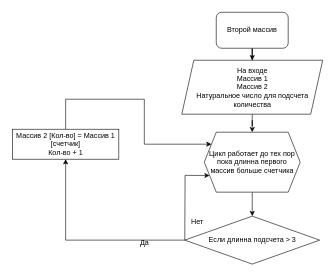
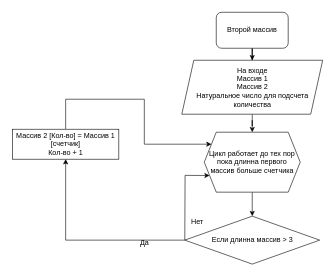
node "Если длинна подсчета > 3": label "Если длинна подсчета > 3" -> "Если длинна массив > 3"
